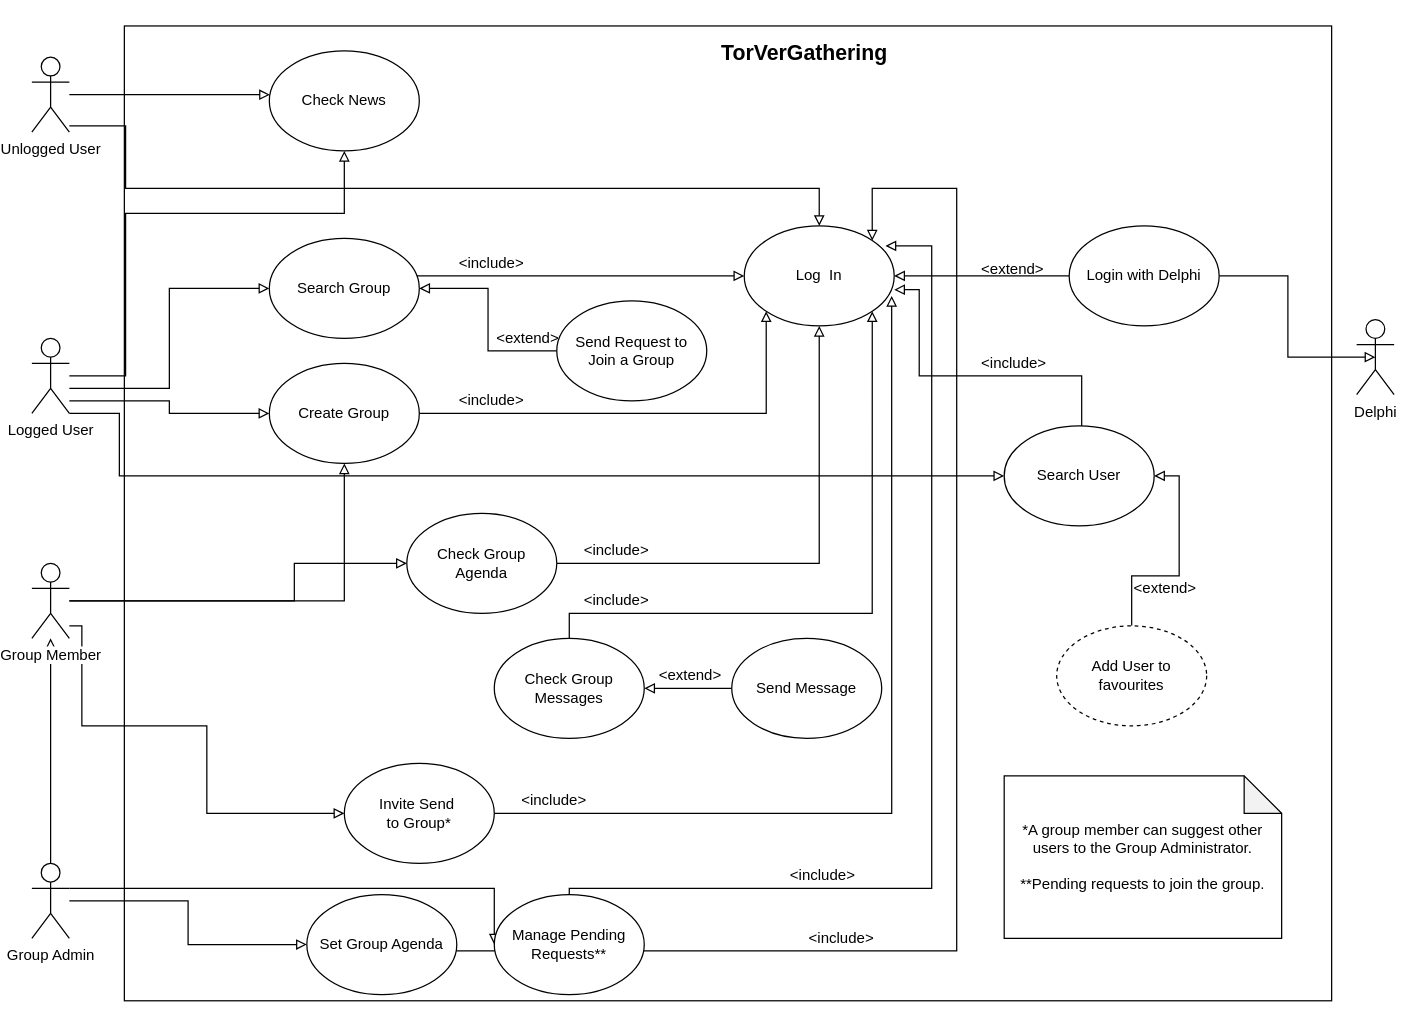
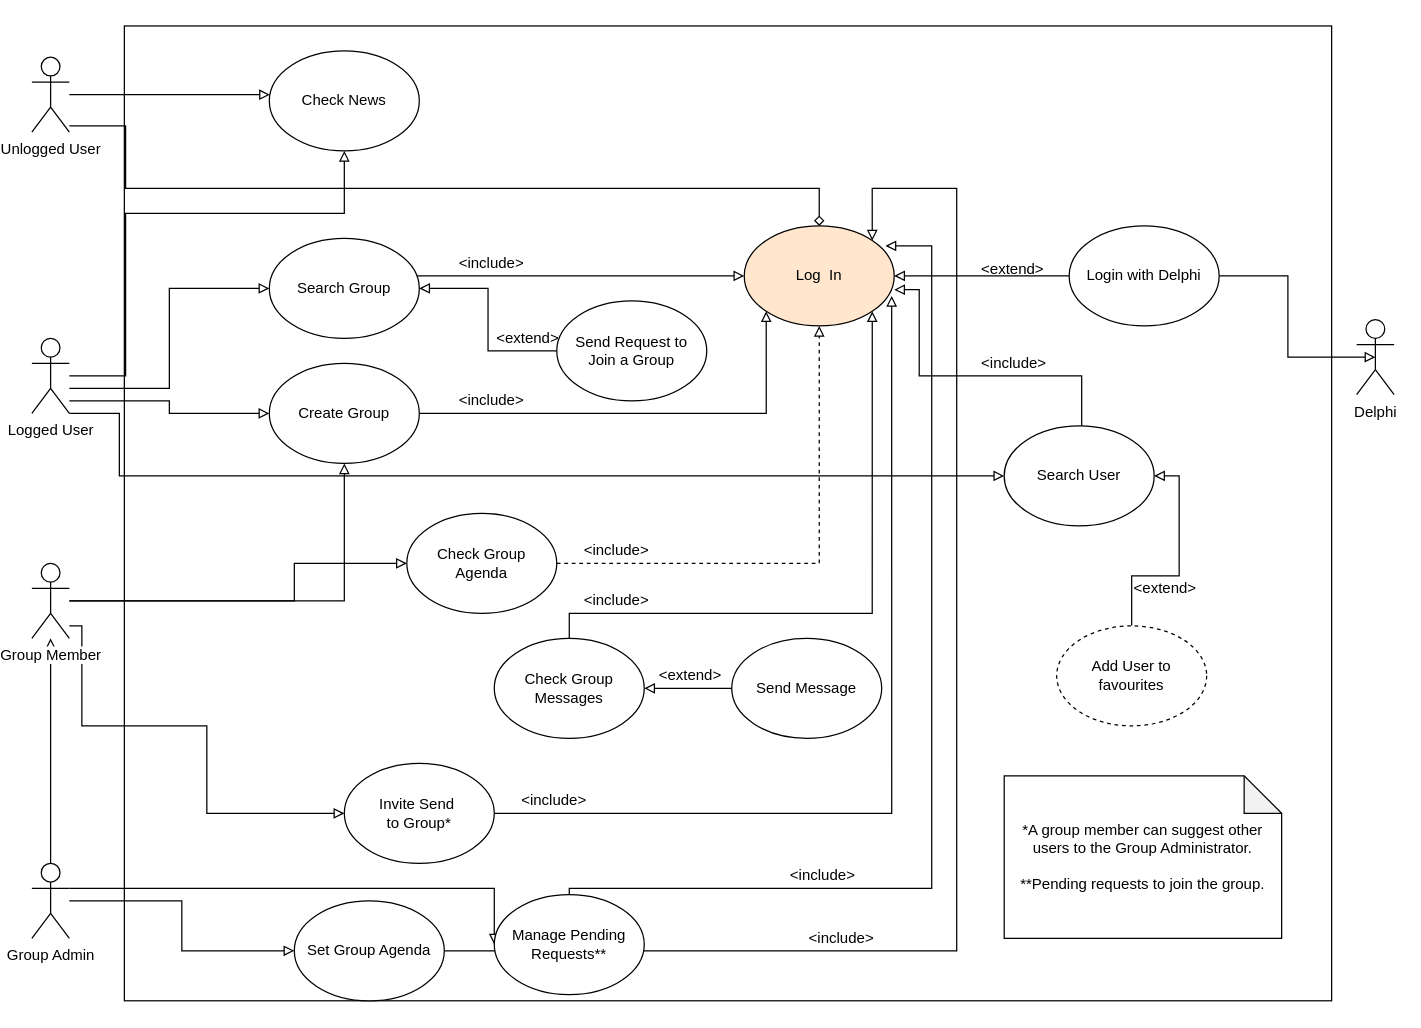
node "TorVerGathering": removed
edge "Unlogged User" -> "Log In": arrowhead block -> diamond
node "Log In": fillcolor #ffffff -> #ffe6cc
edge "Check Group Agenda" -> "Log In": style solid -> dashed
node "Set Group Agenda": moved (382, 944) -> (369, 951)
